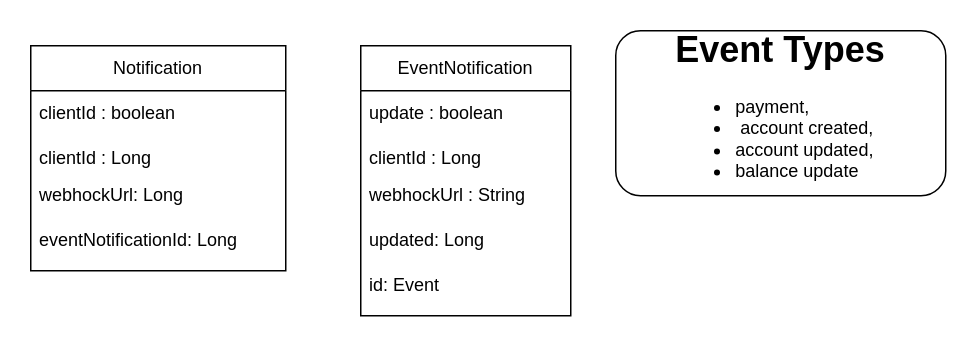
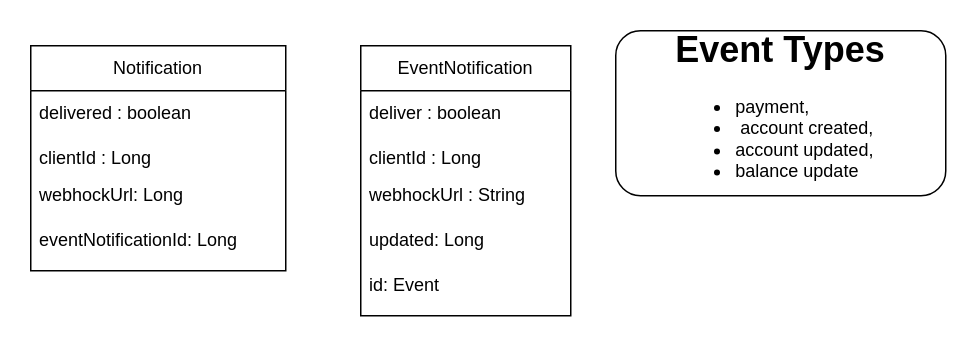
node "clientId : boolean": label "clientId : boolean" -> "delivered : boolean"
node "update : boolean": label "update : boolean" -> "deliver : boolean"
